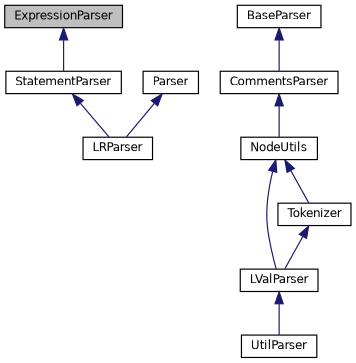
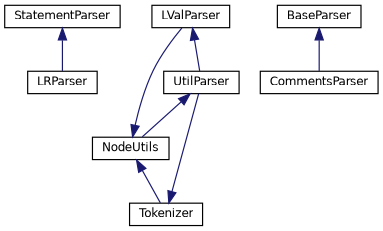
node "ExpressionParser": removed
node "Parser": removed
edge "NodeUtils" -> "CommentsParser": now "NodeUtils" -> "UtilParser"
edge "LValParser" -> "Tokenizer": now "UtilParser" -> "Tokenizer"
